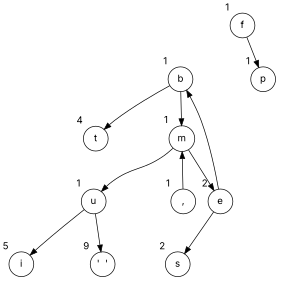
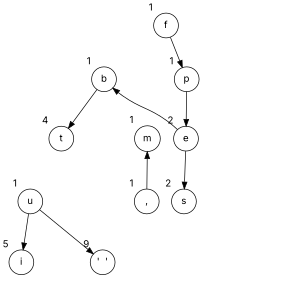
edge "b 1" -> "m 1": removed
edge "m 1" -> "e 2": now "p 1" -> "e 2"
edge "m 1" -> "u 1": removed
